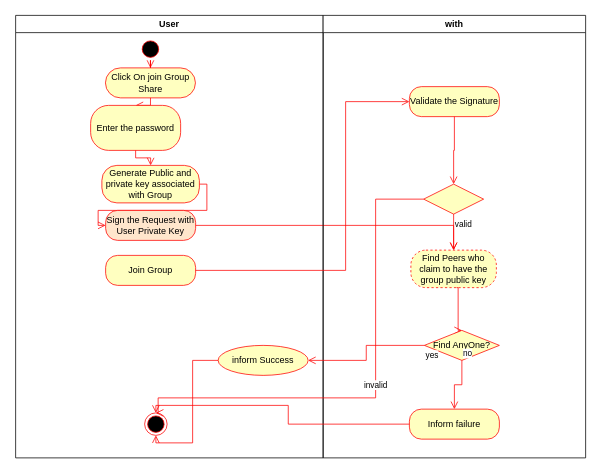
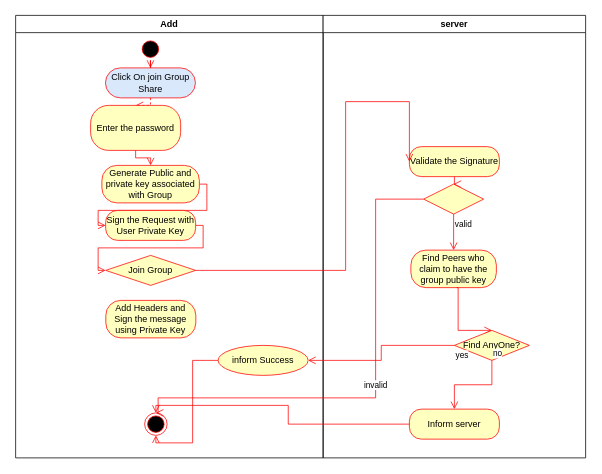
node "User": label "User" -> "Add"
node "with": label "with" -> "server"
node "Click On join Group Share": fillcolor #ffffc0 -> #dae8fc
edge "Click On join Group Share" -> "Enter the password": style solid -> dashed
node "Validate the Signature": moved (454, 102) -> (454, 162)
node "Sign the Request with User Private Key": fillcolor #ffe6cc -> #ffffc0
edge "Sign the Request with User Private Key" -> "Find Peers who claim to have the group public key": now "Sign the Request with User Private Key" -> "Join Group"
node "Find Peers who claim to have the group public key": style dashed -> solid
node "Join Group": shape rounded rectangle -> diamond
node "Add Headers and Sign the message using Private Key": added
node "Find AnyOne?": moved (462, 345) -> (492, 345)
node "Inform failure": label "Inform failure" -> "Inform server"
